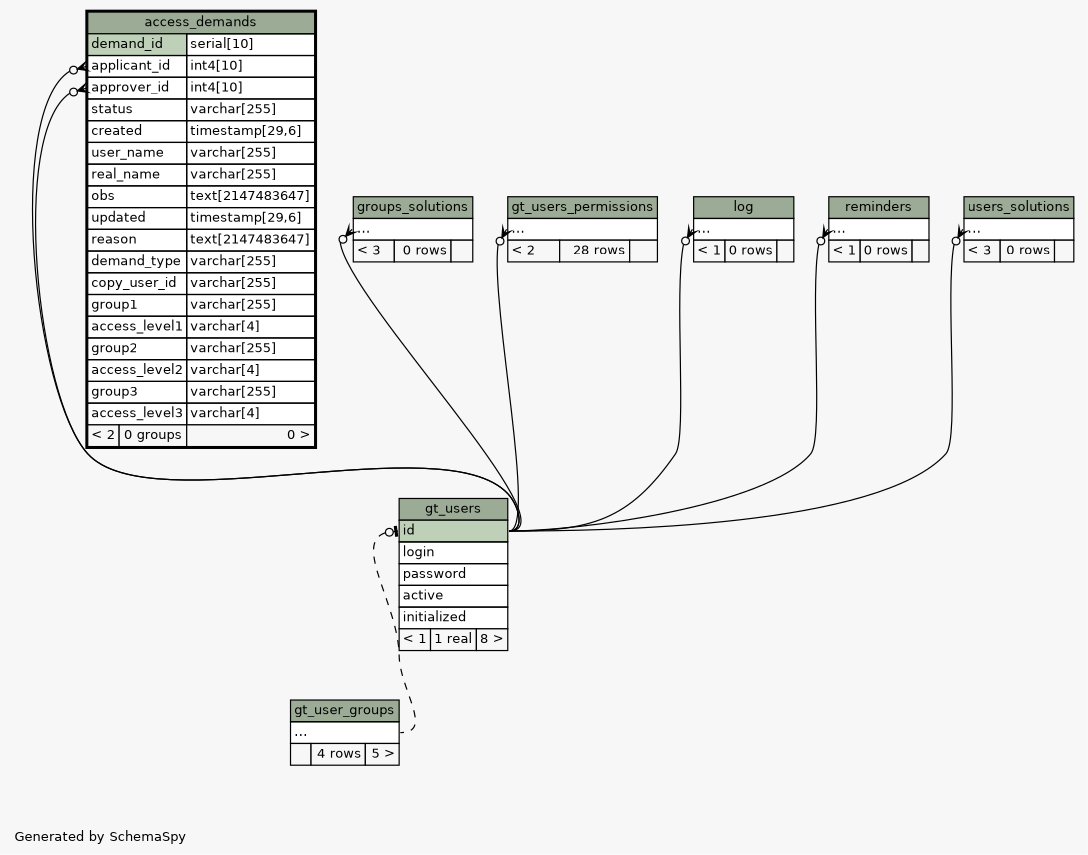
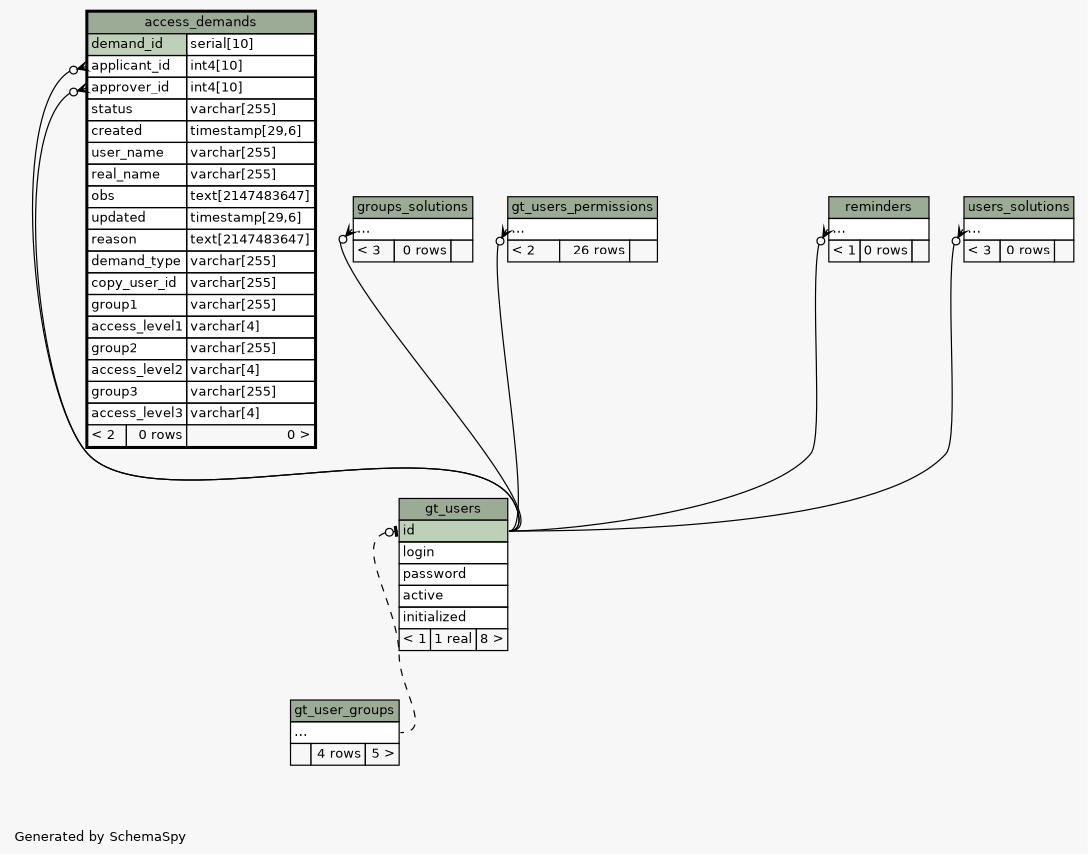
node "log": removed
node "gt_users_permissions": text "28 rows" -> "26 rows"
node "access_demands": text "0 groups" -> "0 rows"
